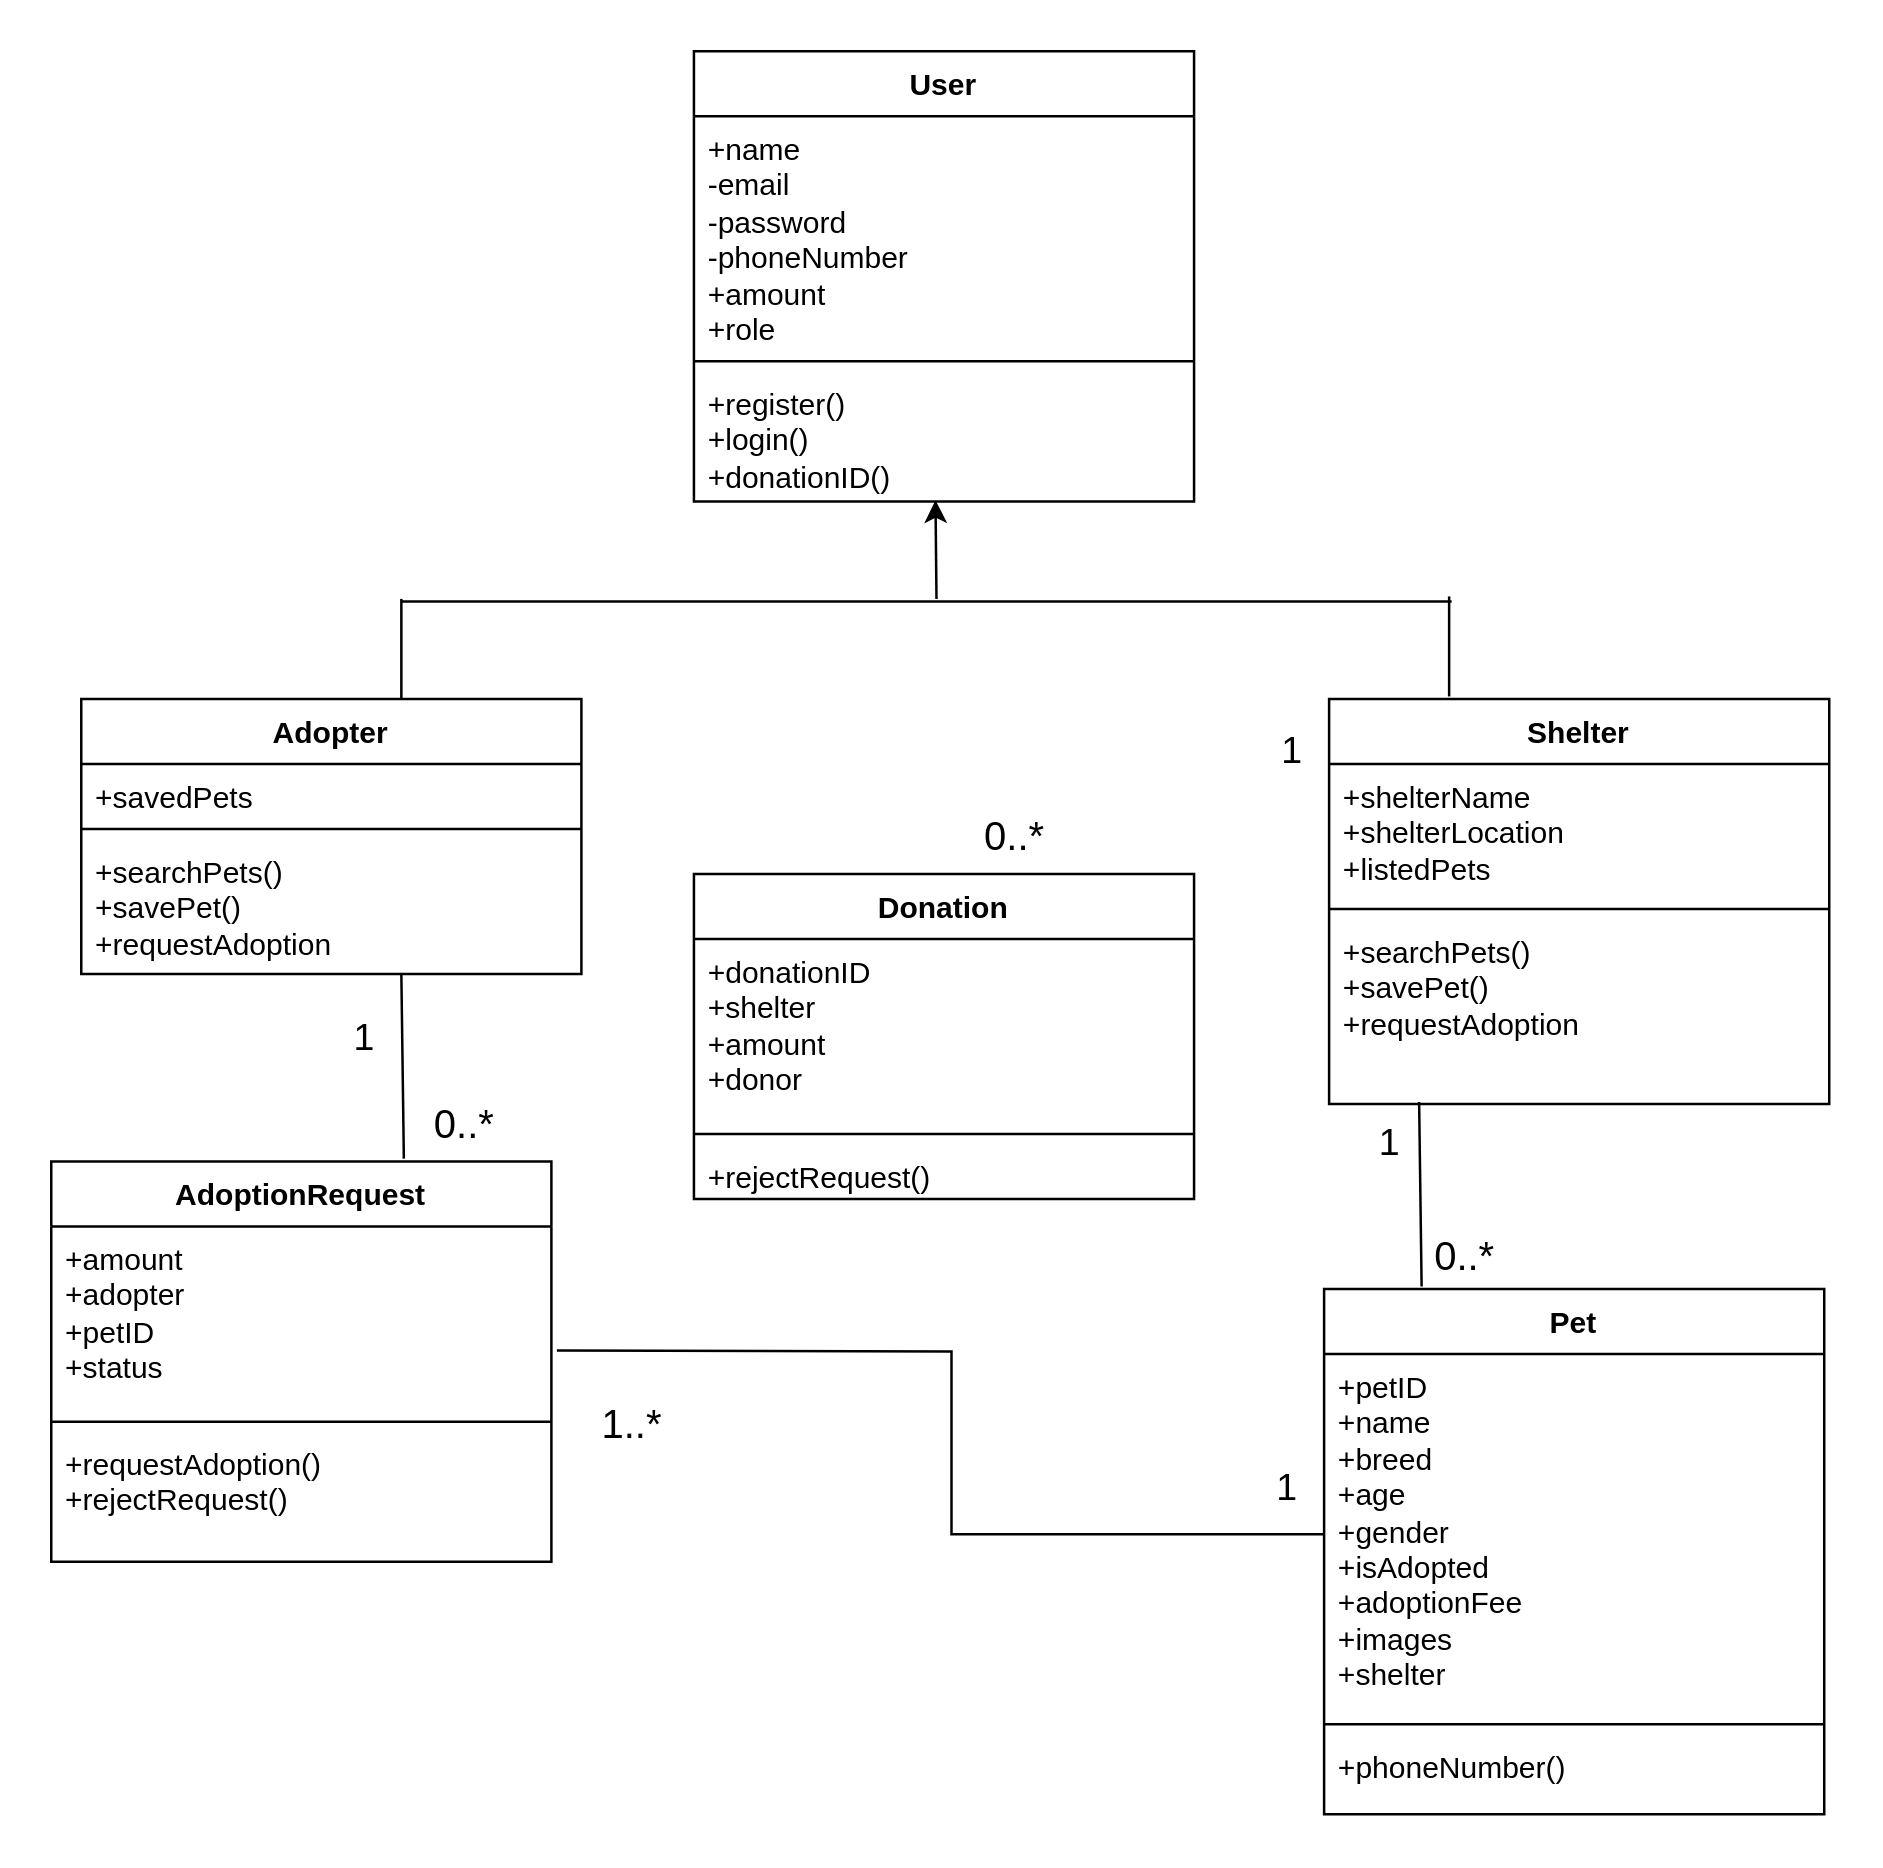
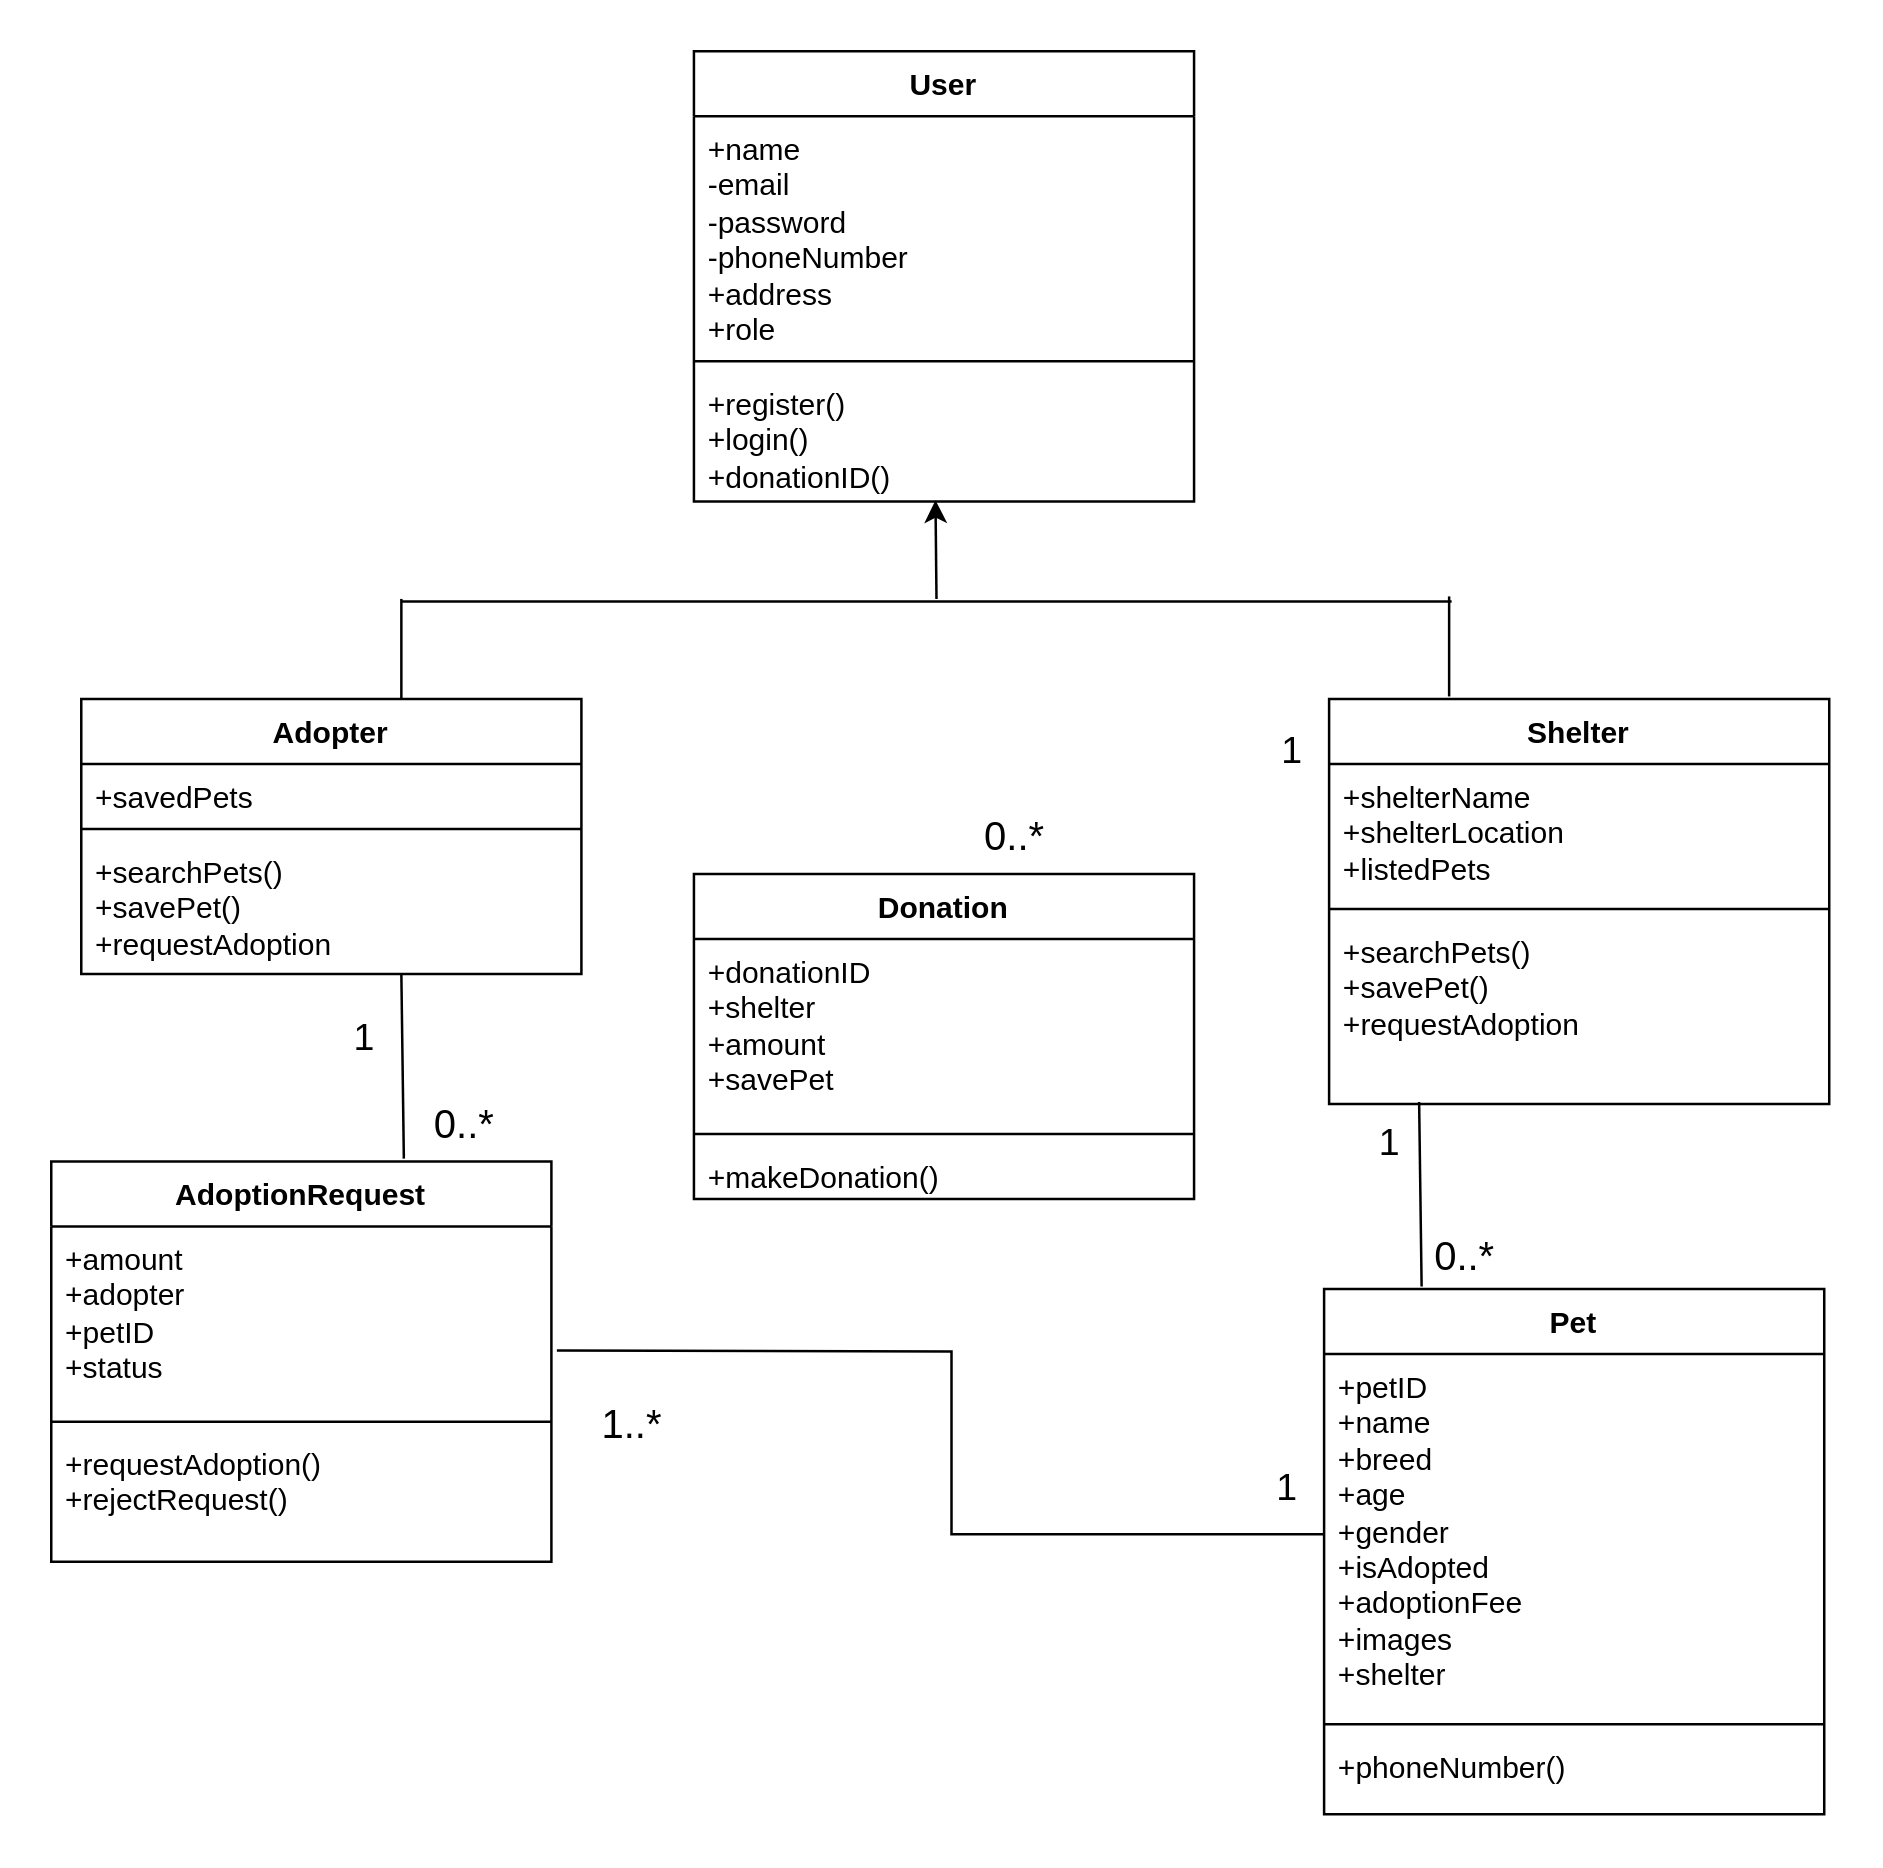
node "+name -email -password -phoneNumber +amount +role": label "+name -email -password -phoneNumber +amount +role" -> "+name -email -password -phoneNumber +address +role"
node "+donationID +shelter +amount +donor": label "+donationID +shelter +amount +donor" -> "+donationID +shelter +amount +savePet"
node "+rejectRequest()": label "+rejectRequest()" -> "+makeDonation()"
